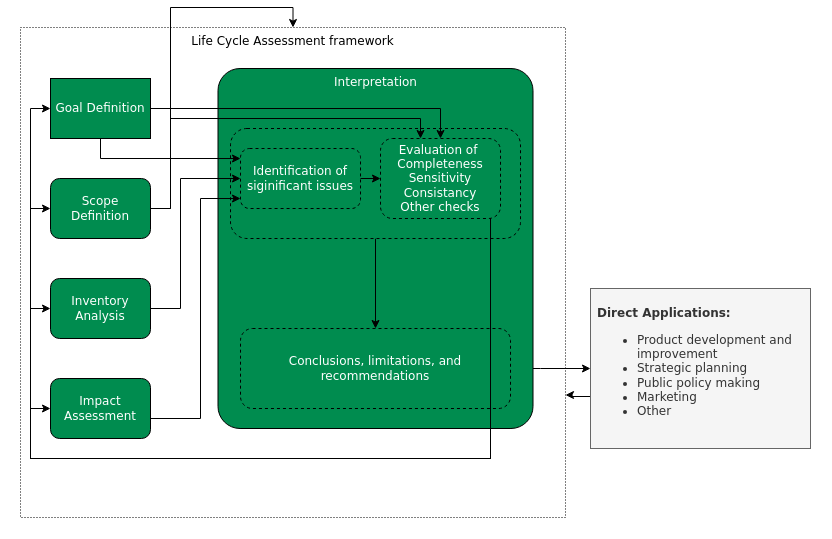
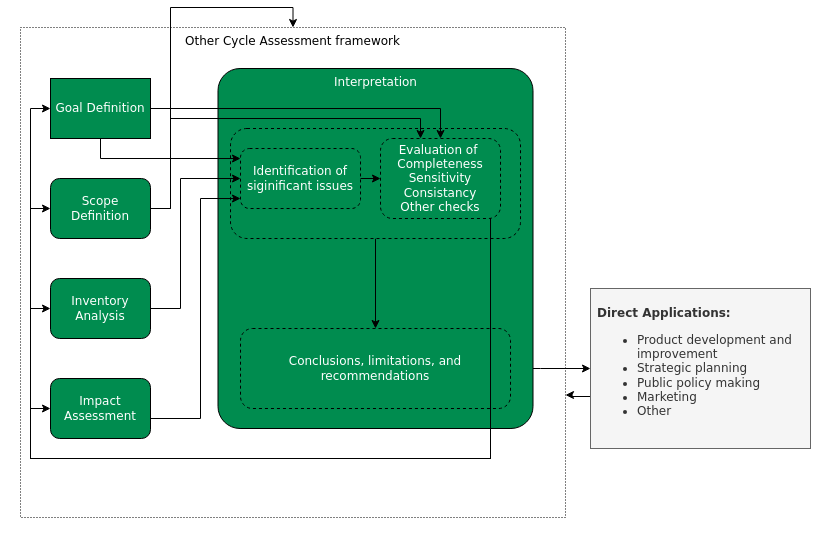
node "Life Cycle Assessment framework": label "Life Cycle Assessment framework" -> "Other Cycle Assessment framework"
